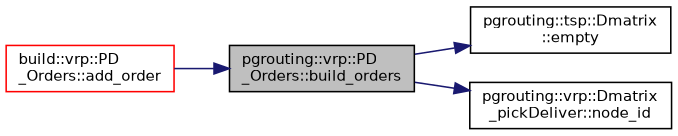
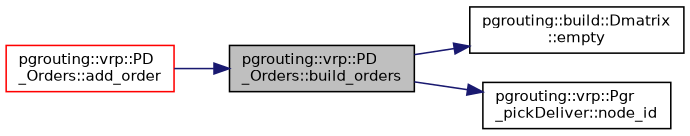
node "pgrouting::tsp::Dmatrix ::empty": label "pgrouting::tsp::Dmatrix ::empty" -> "pgrouting::build::Dmatrix ::empty"
node "build::vrp::PD _Orders::add_order": label "build::vrp::PD _Orders::add_order" -> "pgrouting::vrp::PD _Orders::add_order"
node "pgrouting::vrp::Dmatrix _pickDeliver::node_id": label "pgrouting::vrp::Dmatrix _pickDeliver::node_id" -> "pgrouting::vrp::Pgr _pickDeliver::node_id"
